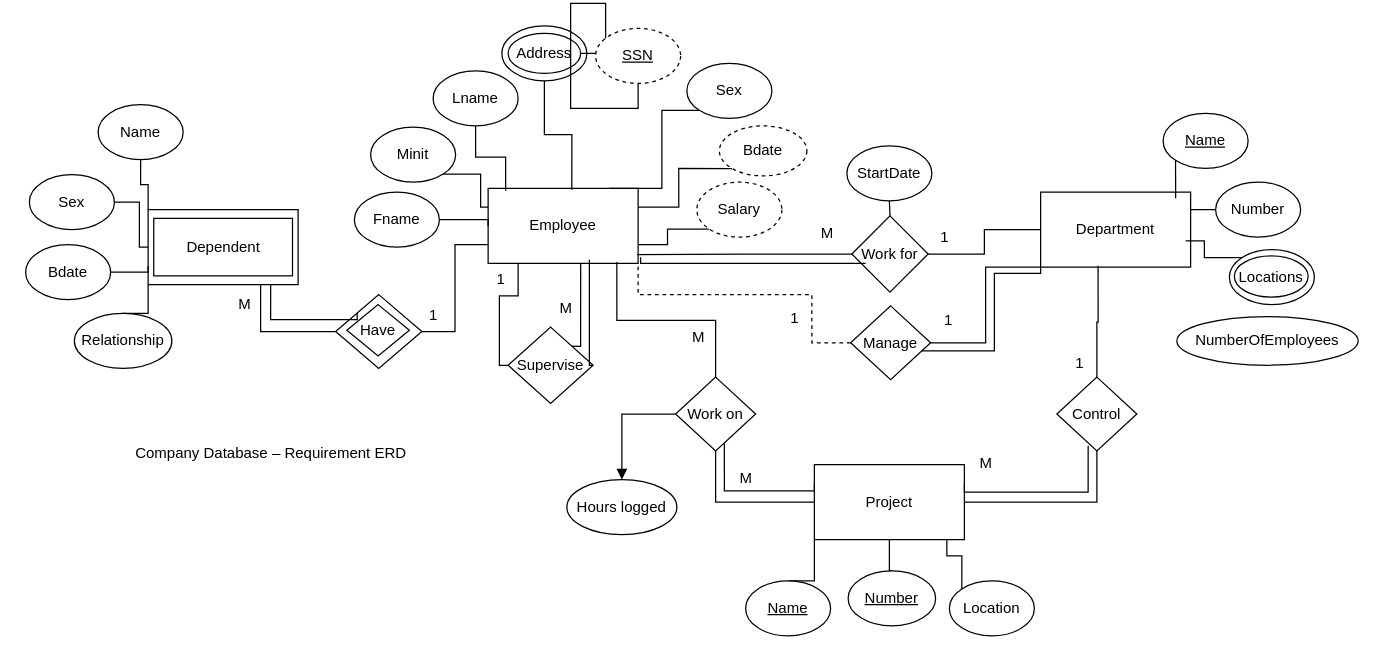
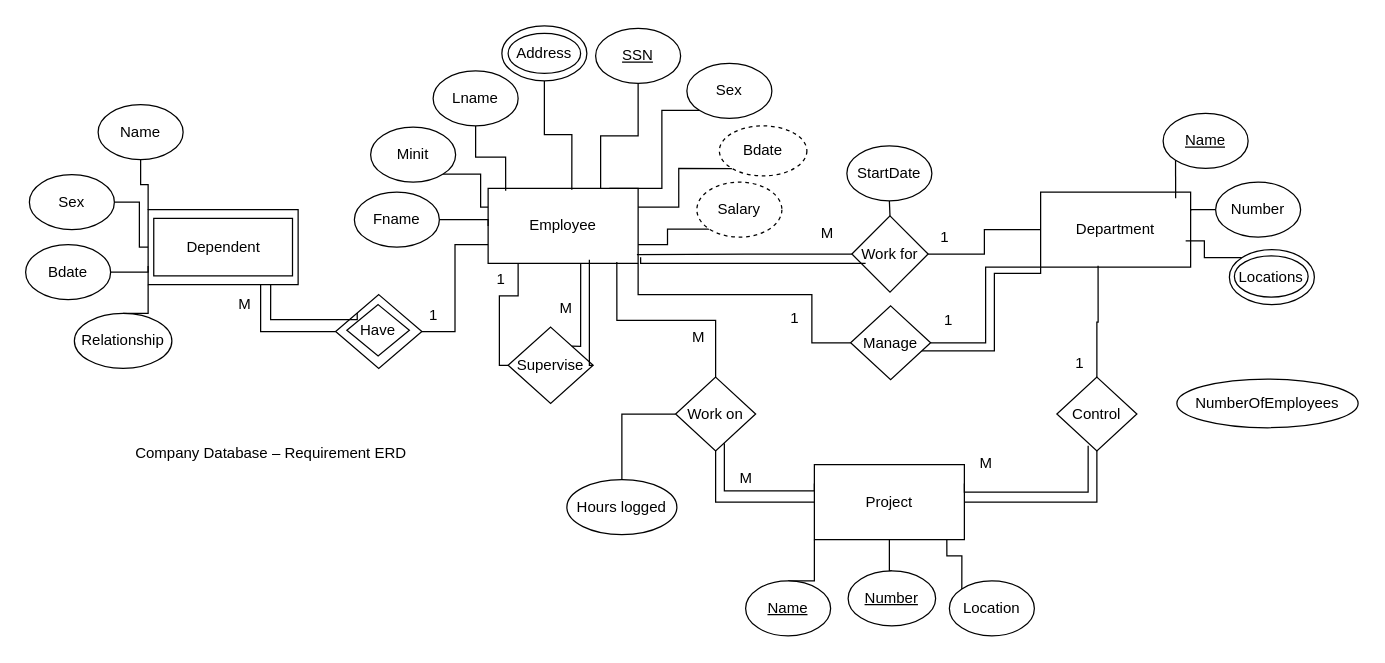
edge "Address" -- "SSN": now "Employee" -- "SSN"
node "SSN": style dashed -> solid
edge "Employee" -- "Manage": style dashed -> solid
node "NumberOfEmployees": moved (1268, 341) -> (1268, 403)
edge "Work on" -> "Hours logged": arrowhead block -> none
